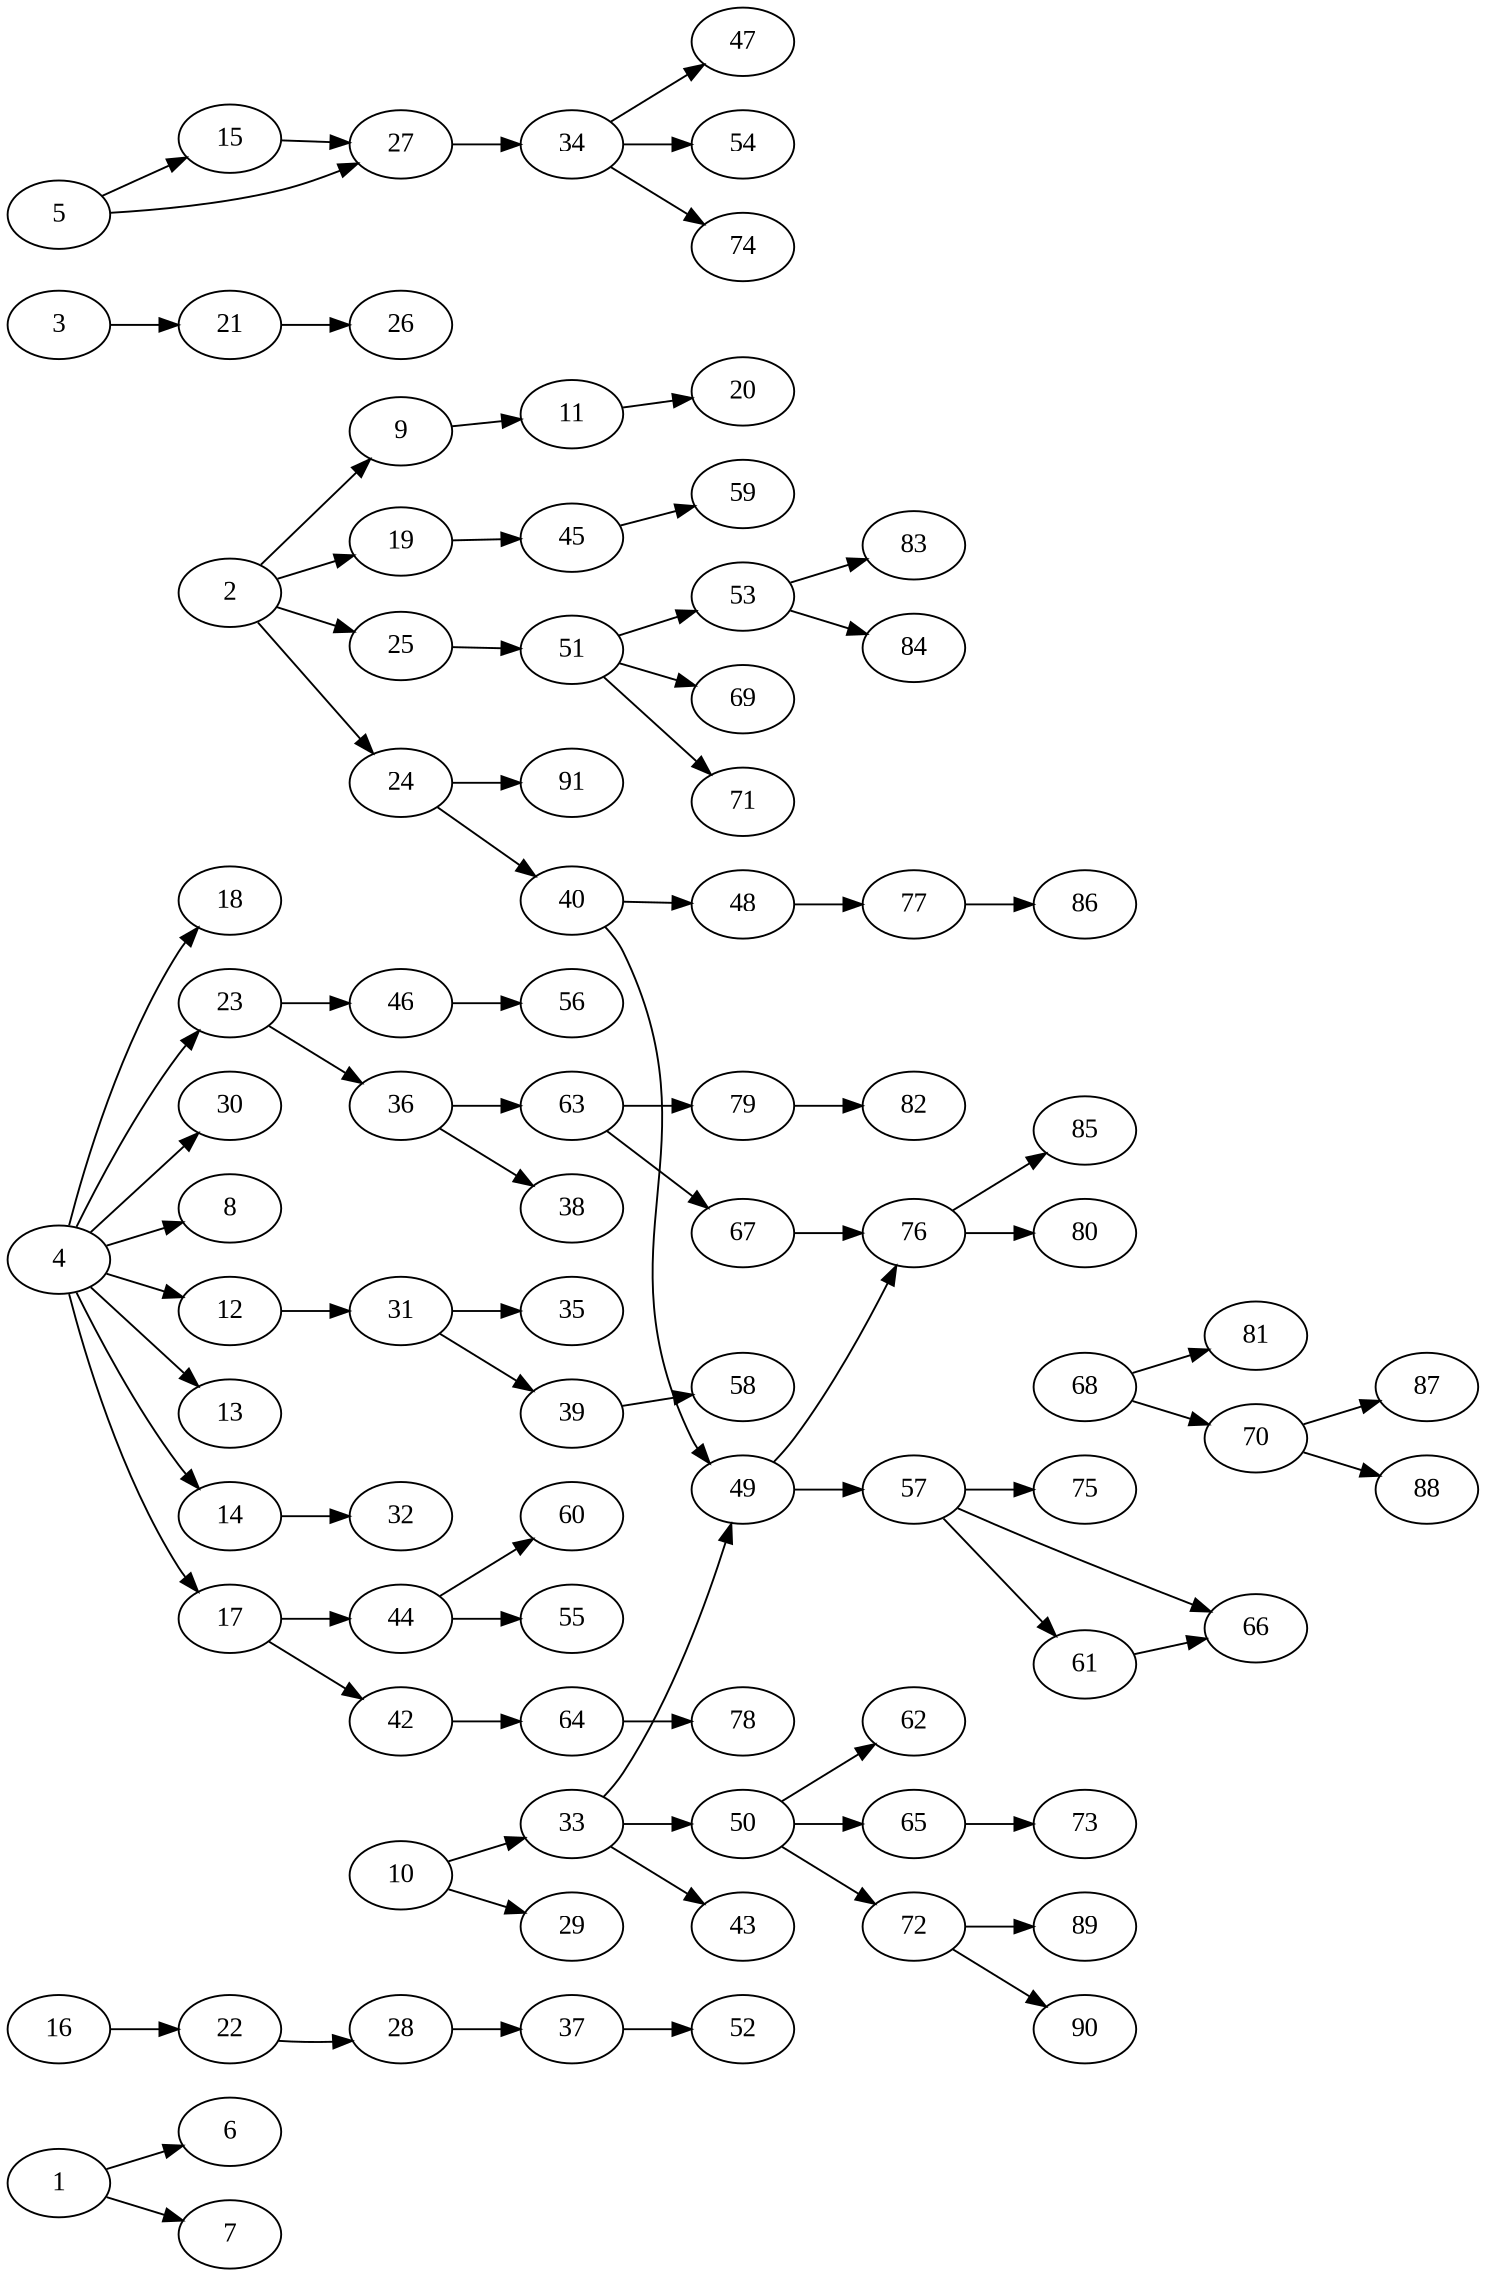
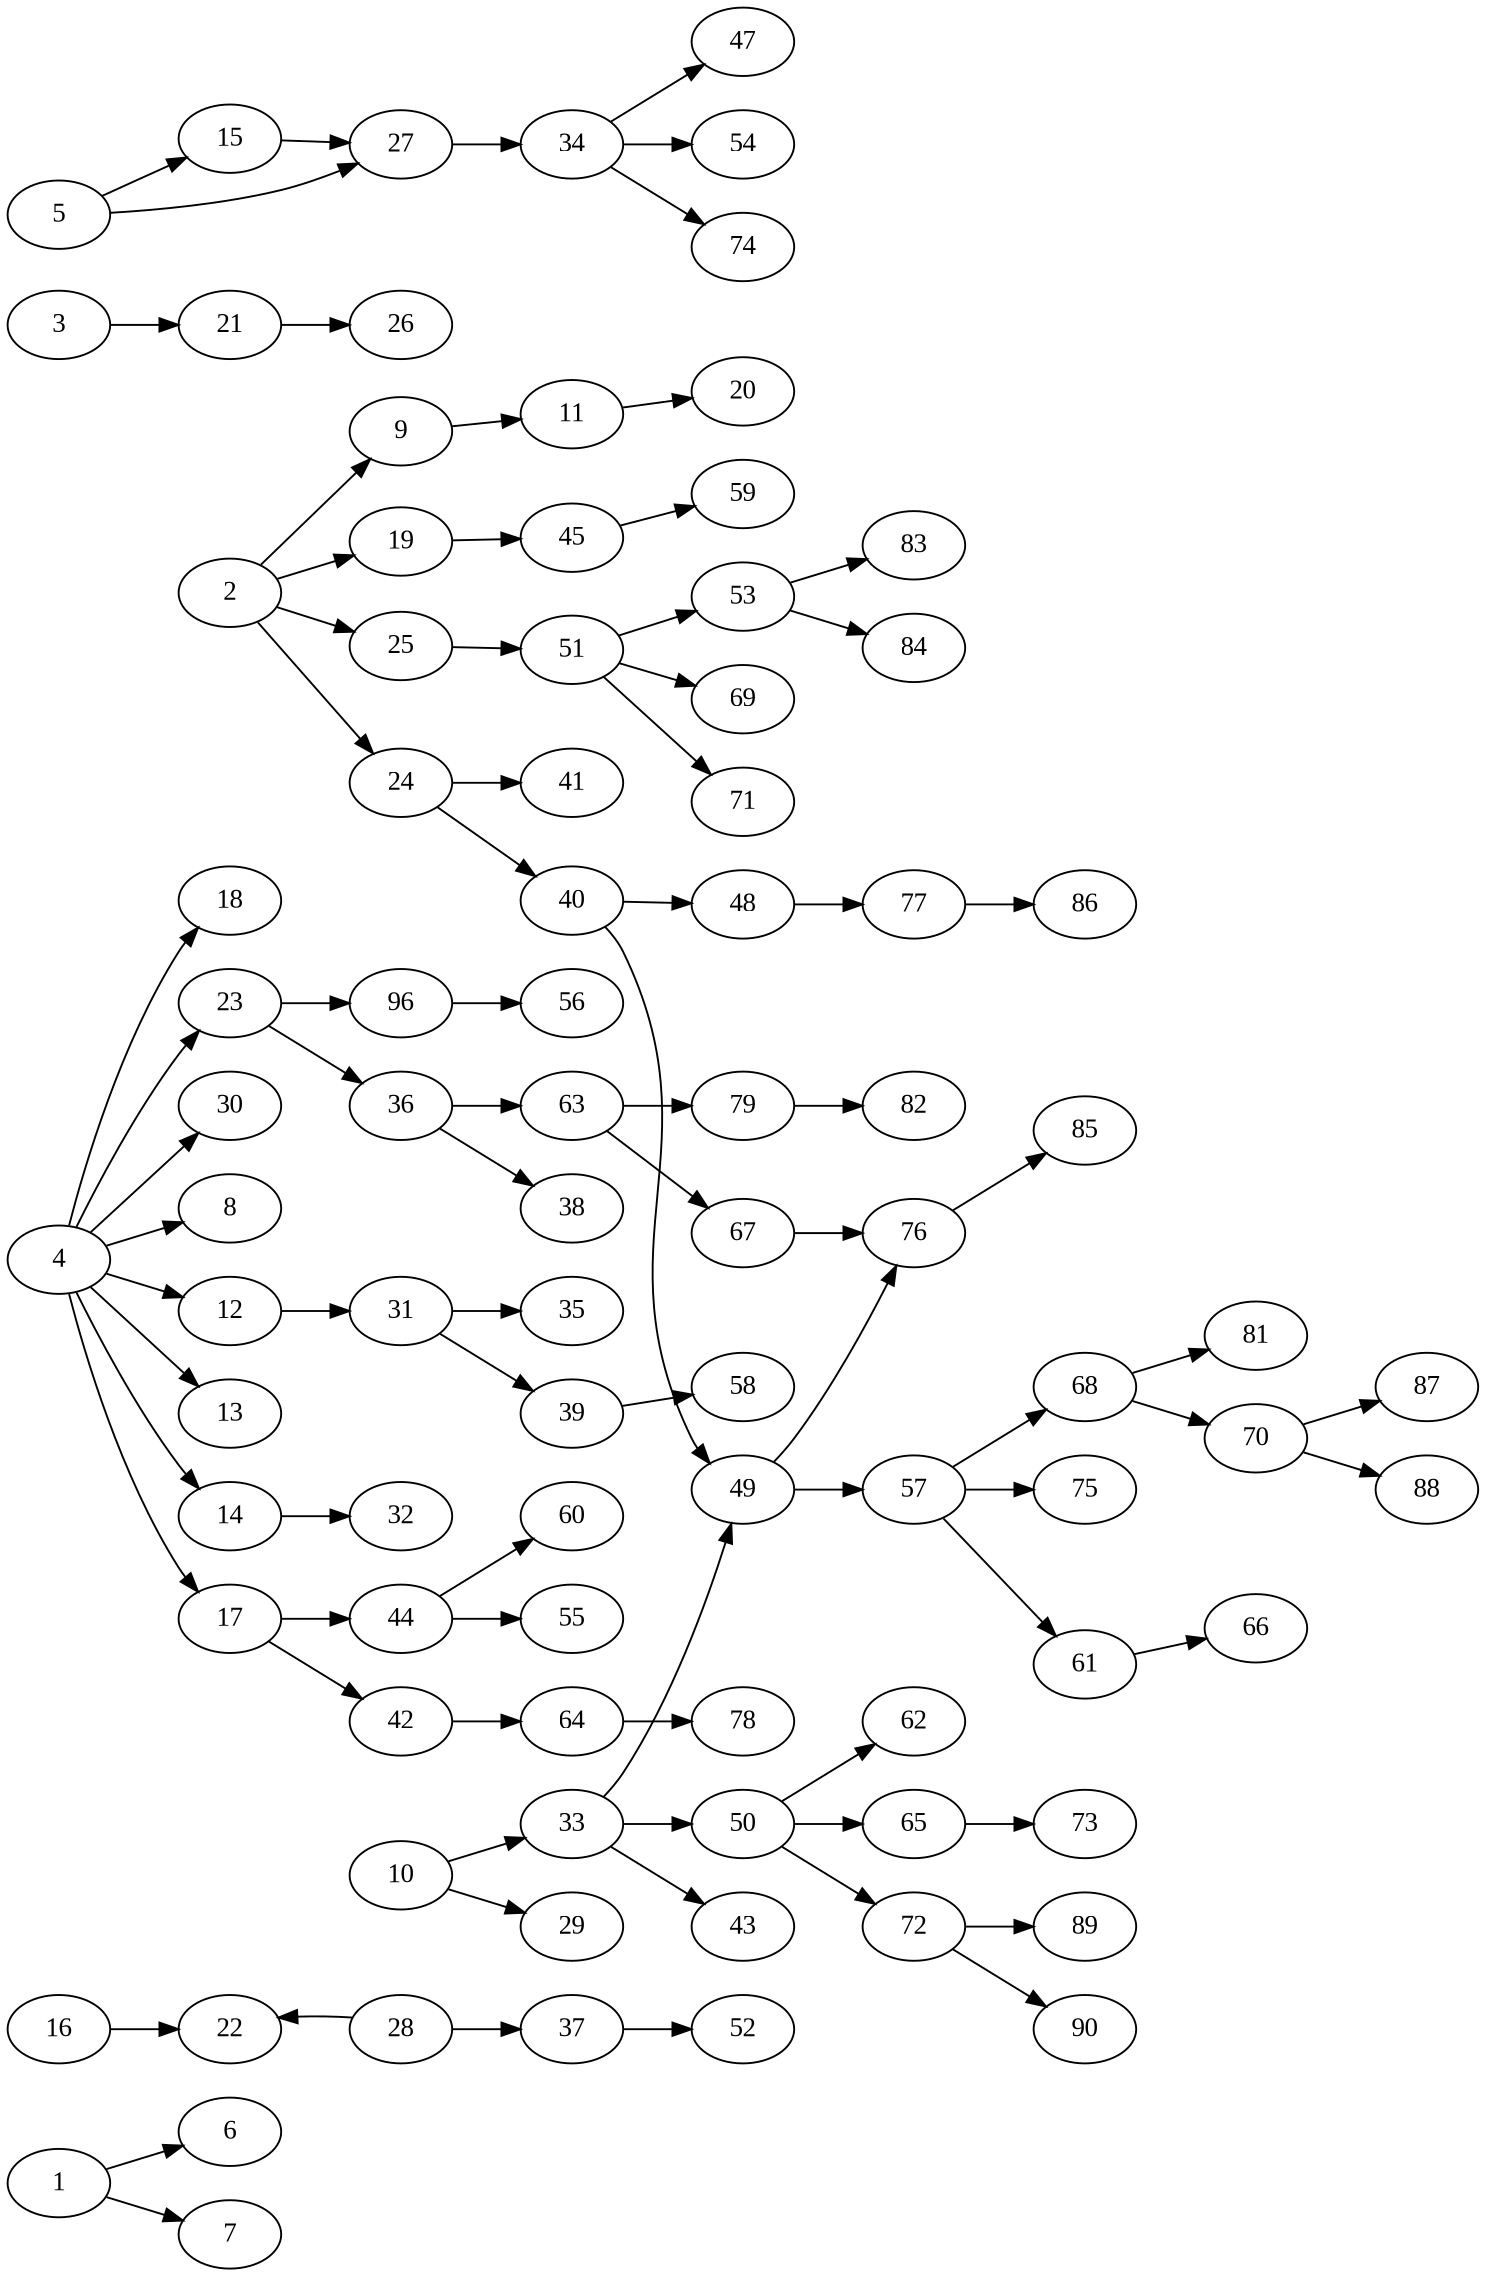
node "91": label "91" -> "41"
node "46": label "46" -> "96"
node "80": removed
edge "57" -> "66": now "57" -> "68"
edge "22" -> "28": reversed
